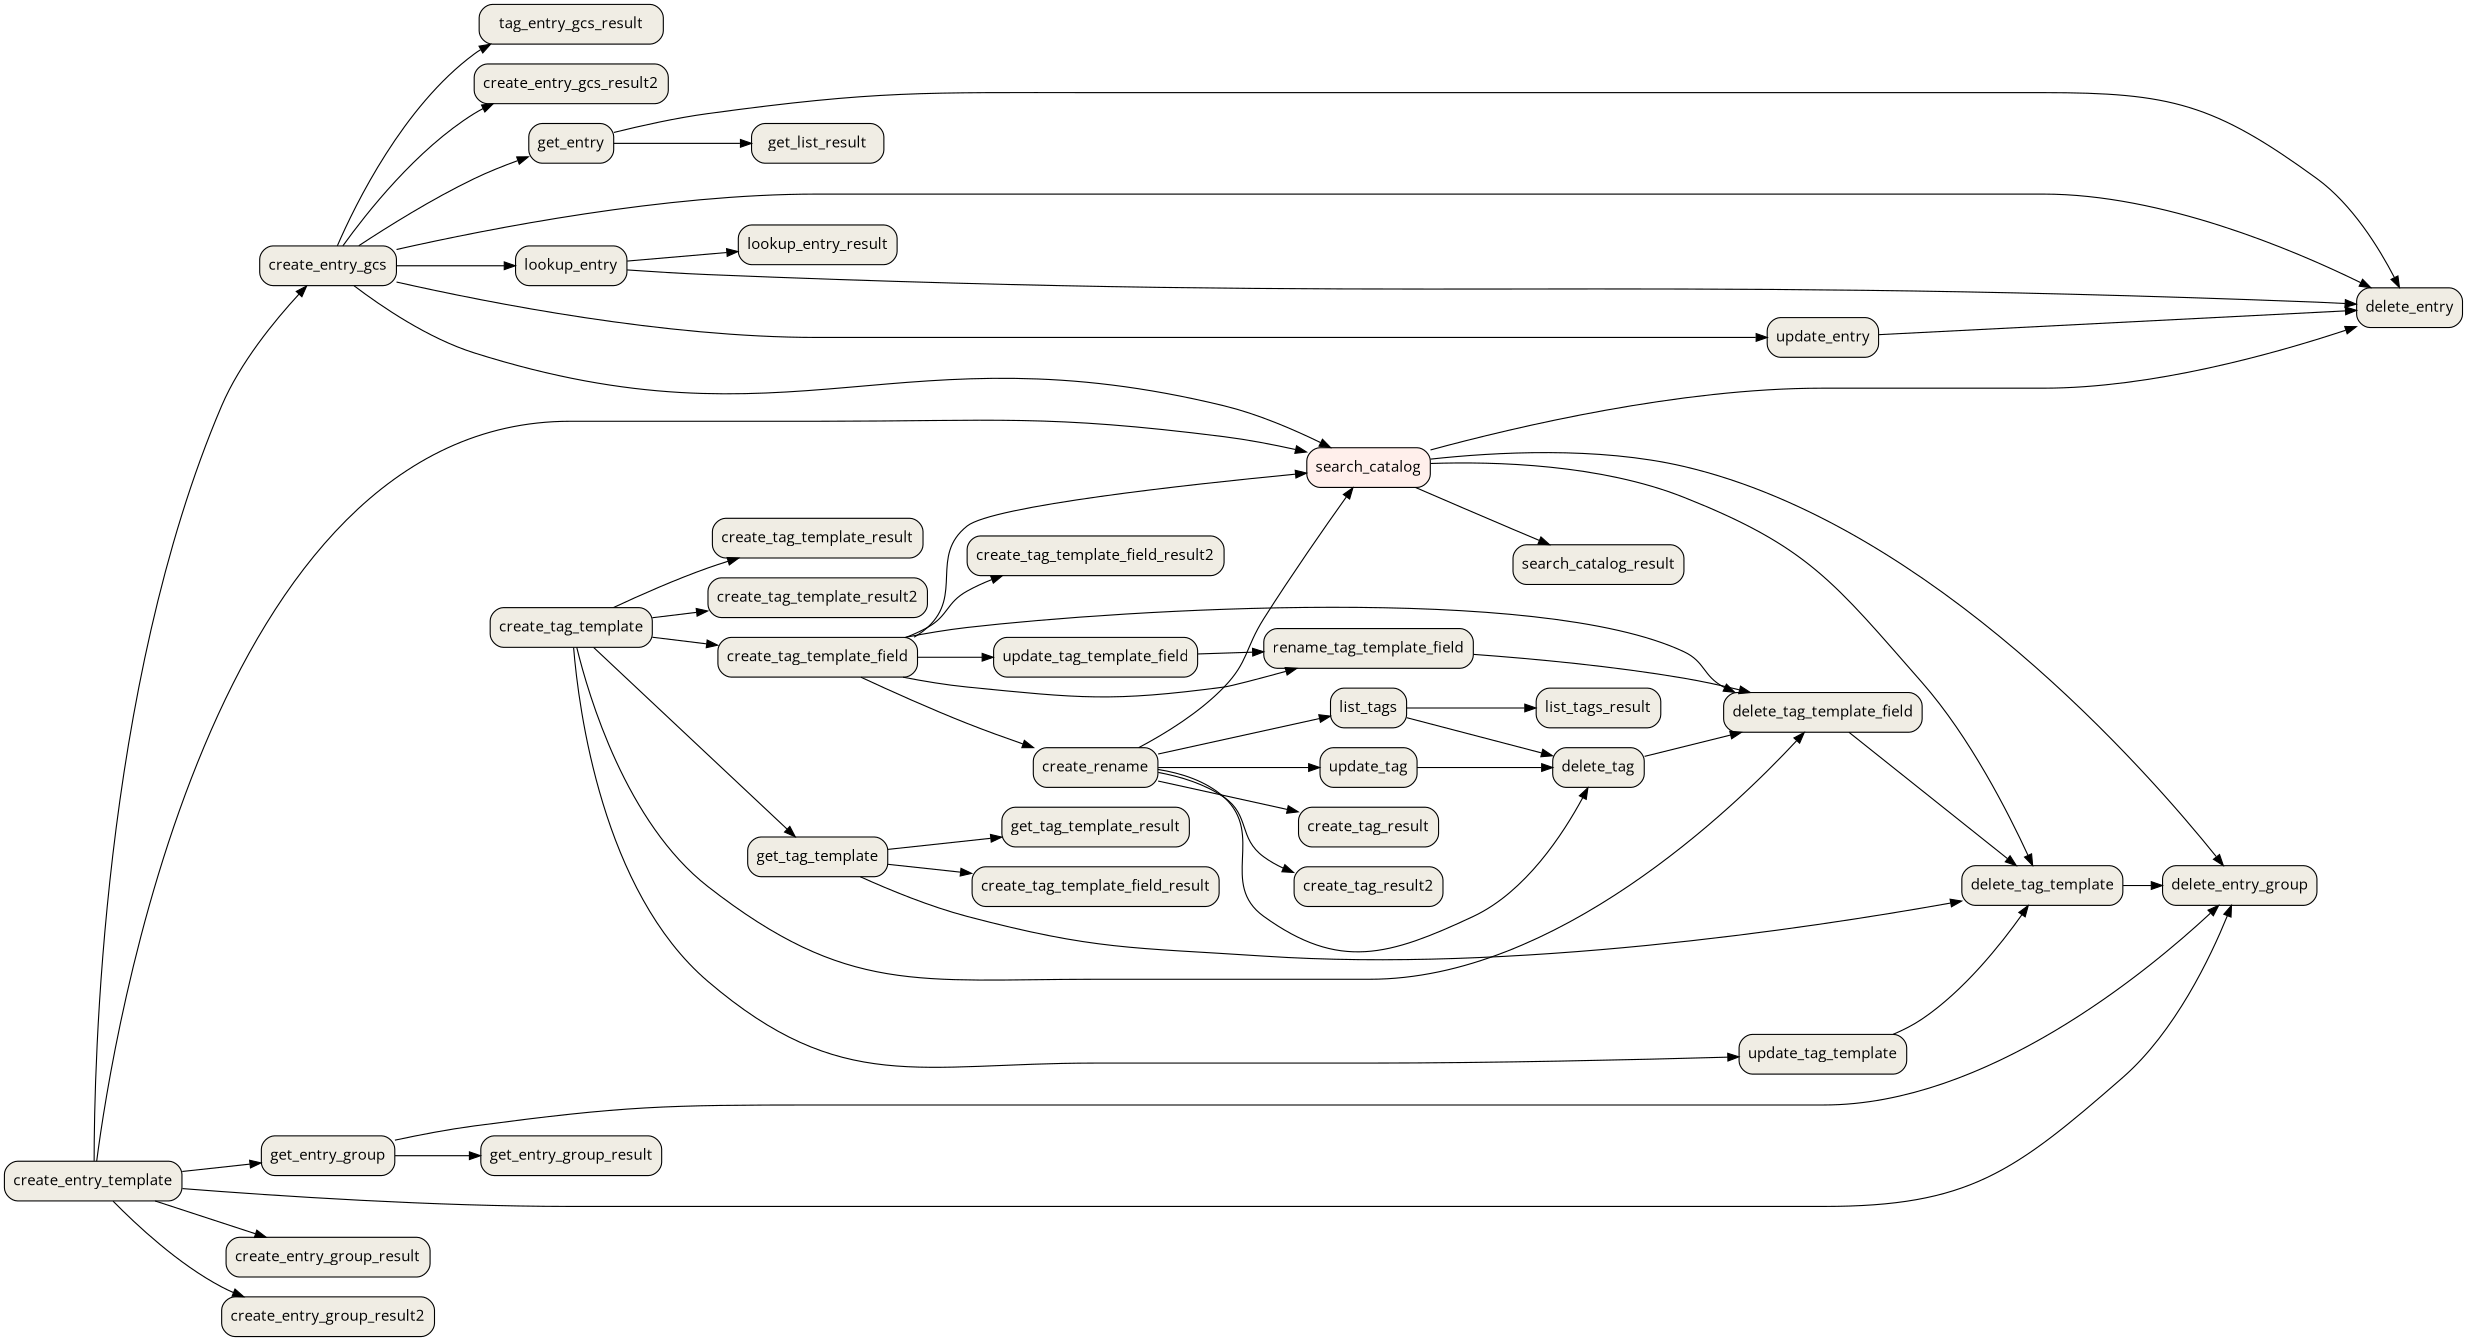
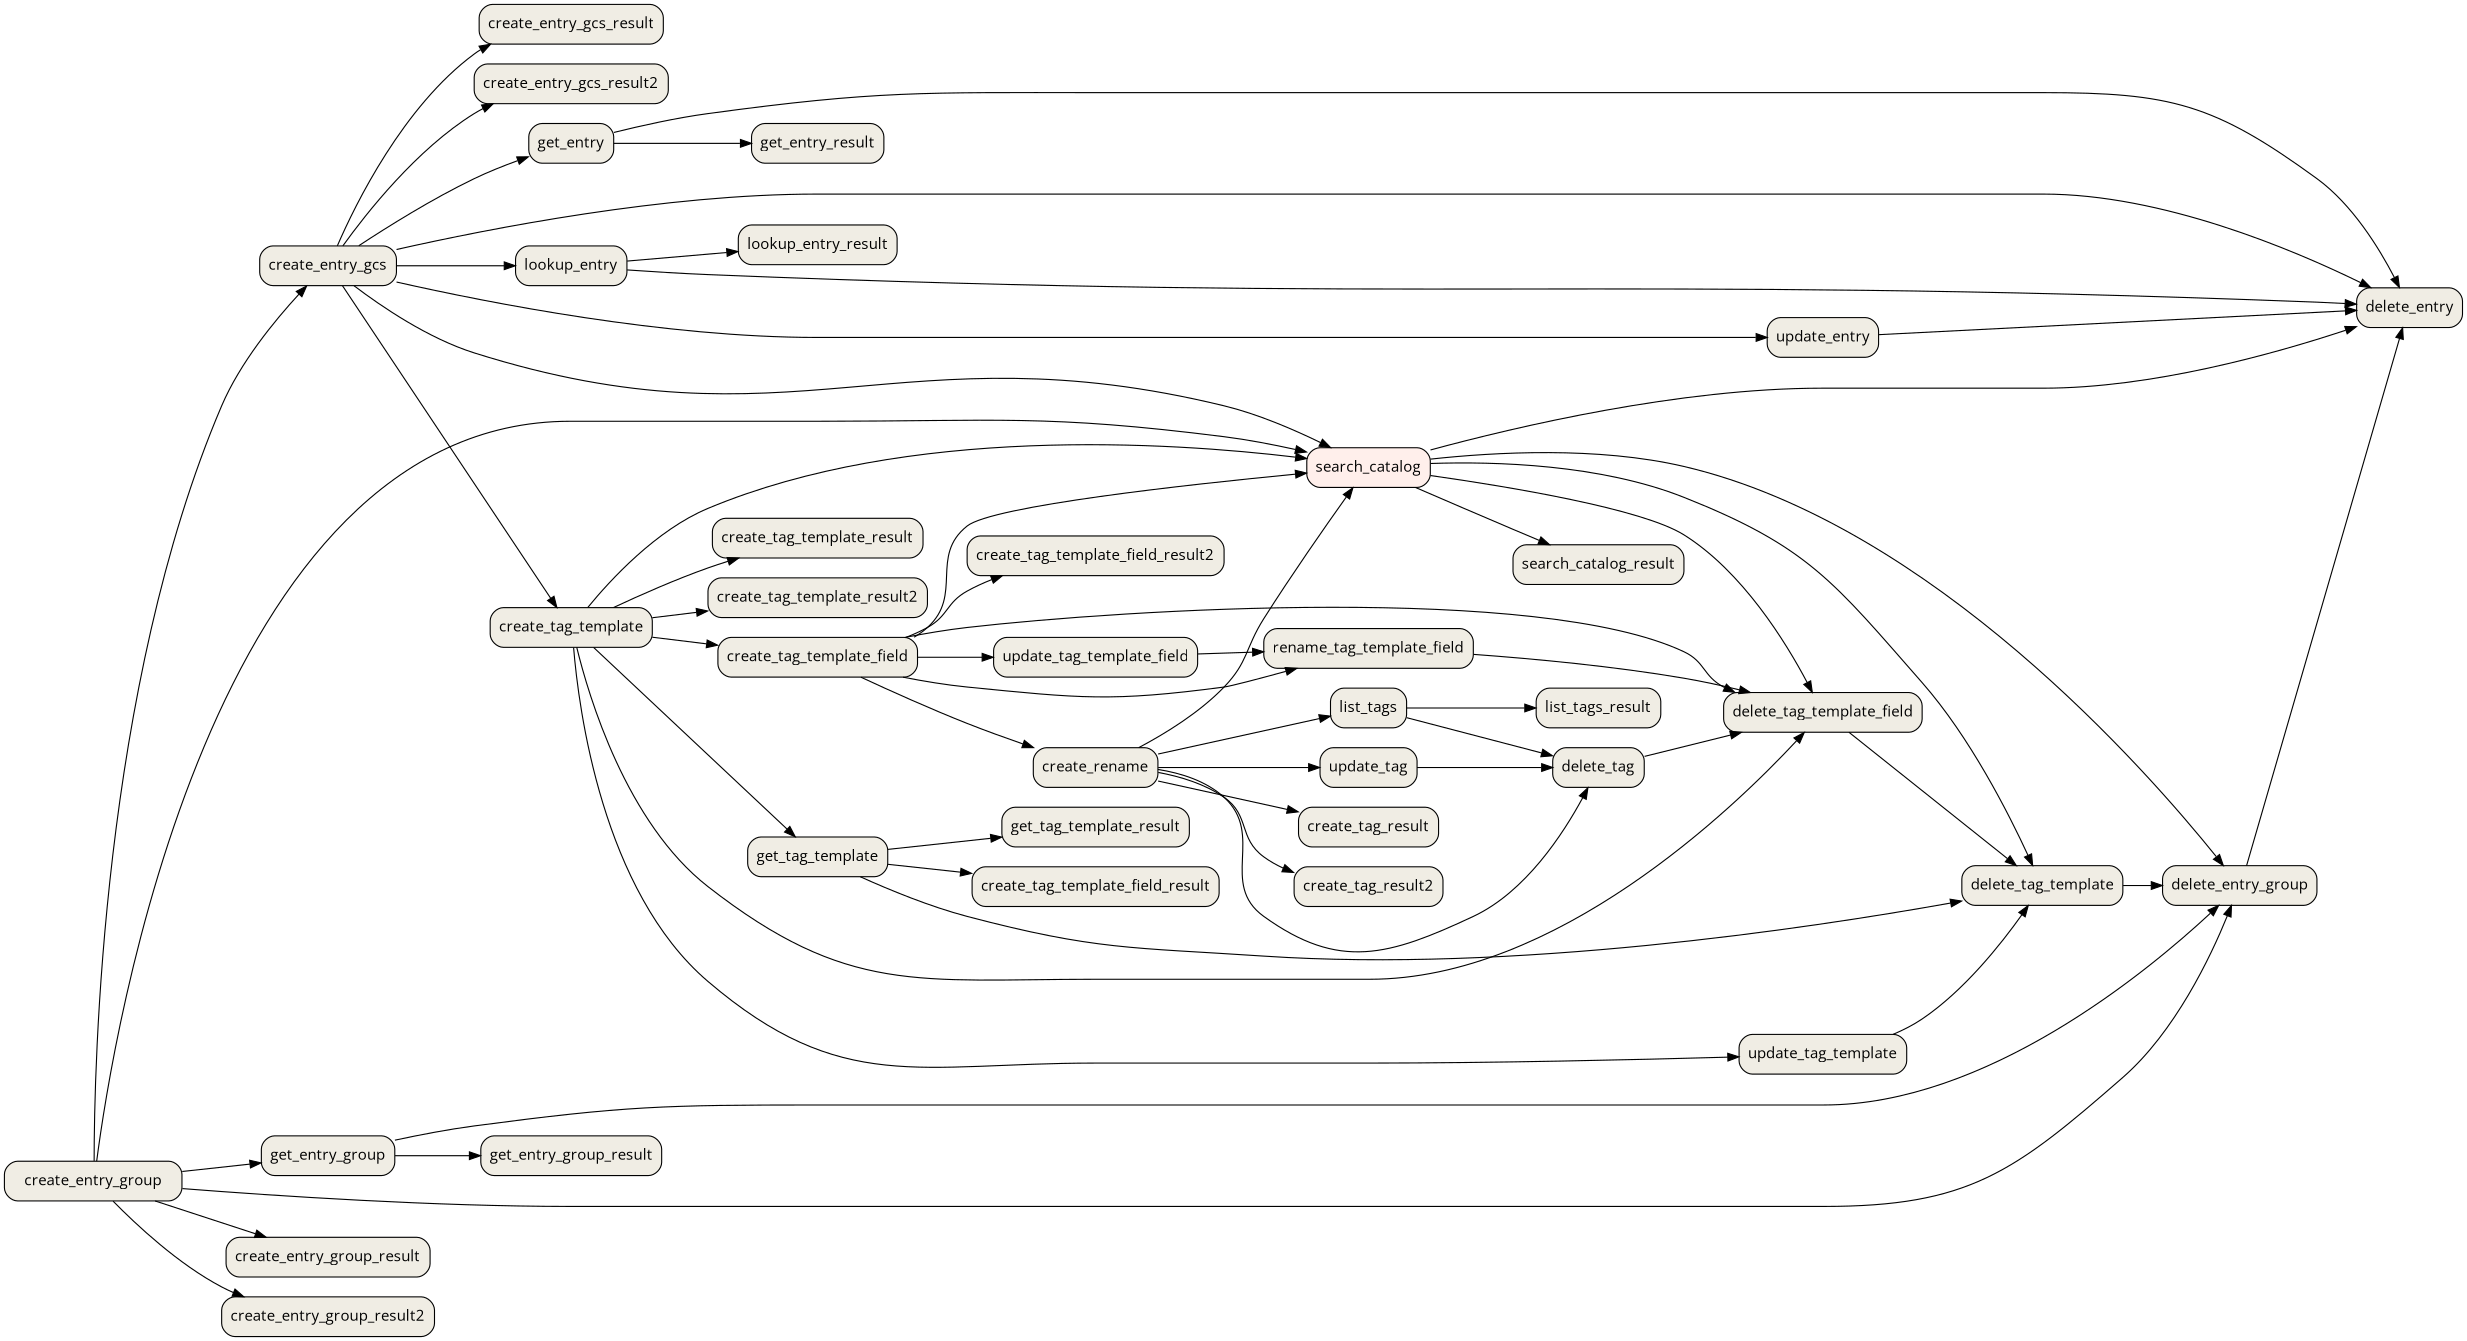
node "tag_entry_gcs_result": label "tag_entry_gcs_result" -> "create_entry_gcs_result"
node "get_list_result": label "get_list_result" -> "get_entry_result"
edge "create_entry_gcs" -> "create_tag_template": added
edge "create_tag_template" -> "search_catalog": added
edge "search_catalog" -> "delete_tag_template_field": added
edge "delete_entry_group" -> "delete_entry": added
node "create_entry_template": label "create_entry_template" -> "create_entry_group"
